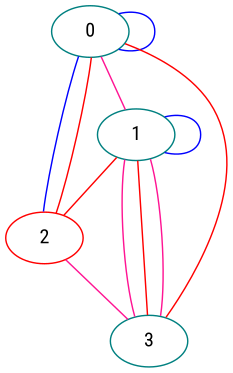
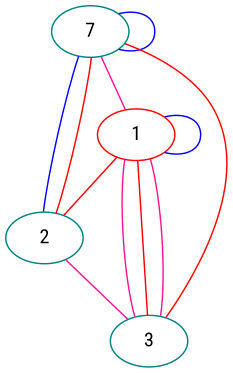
node "0": label "0" -> "7"
node "1": color teal -> red
node "2": color red -> teal
